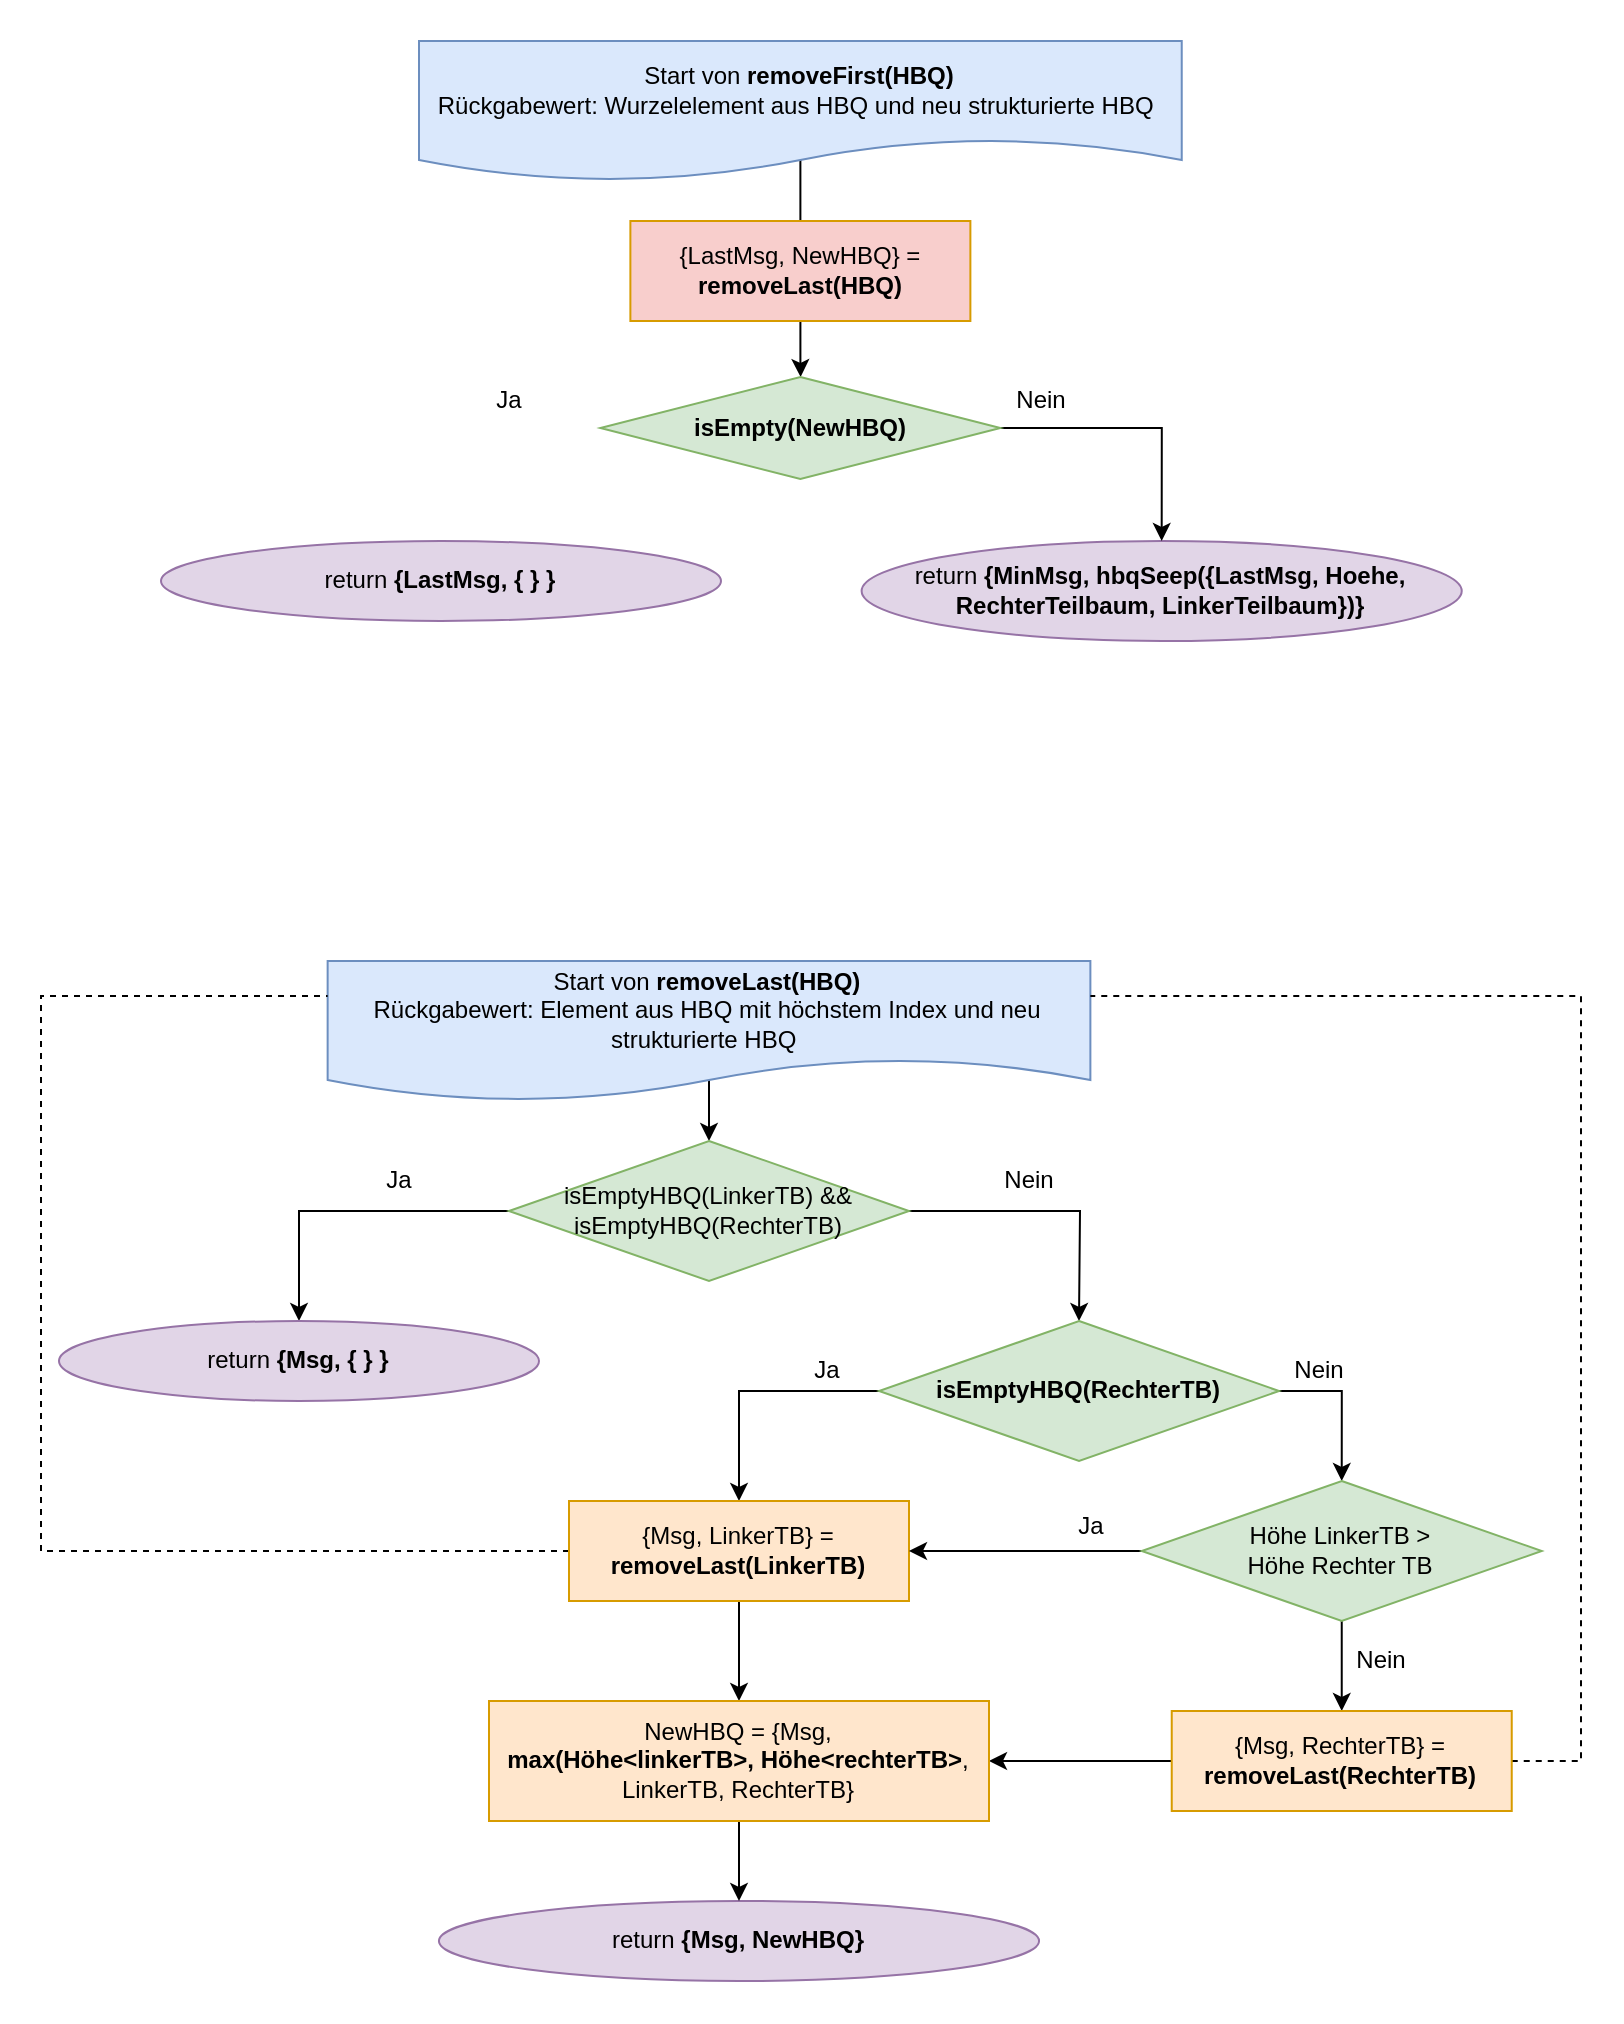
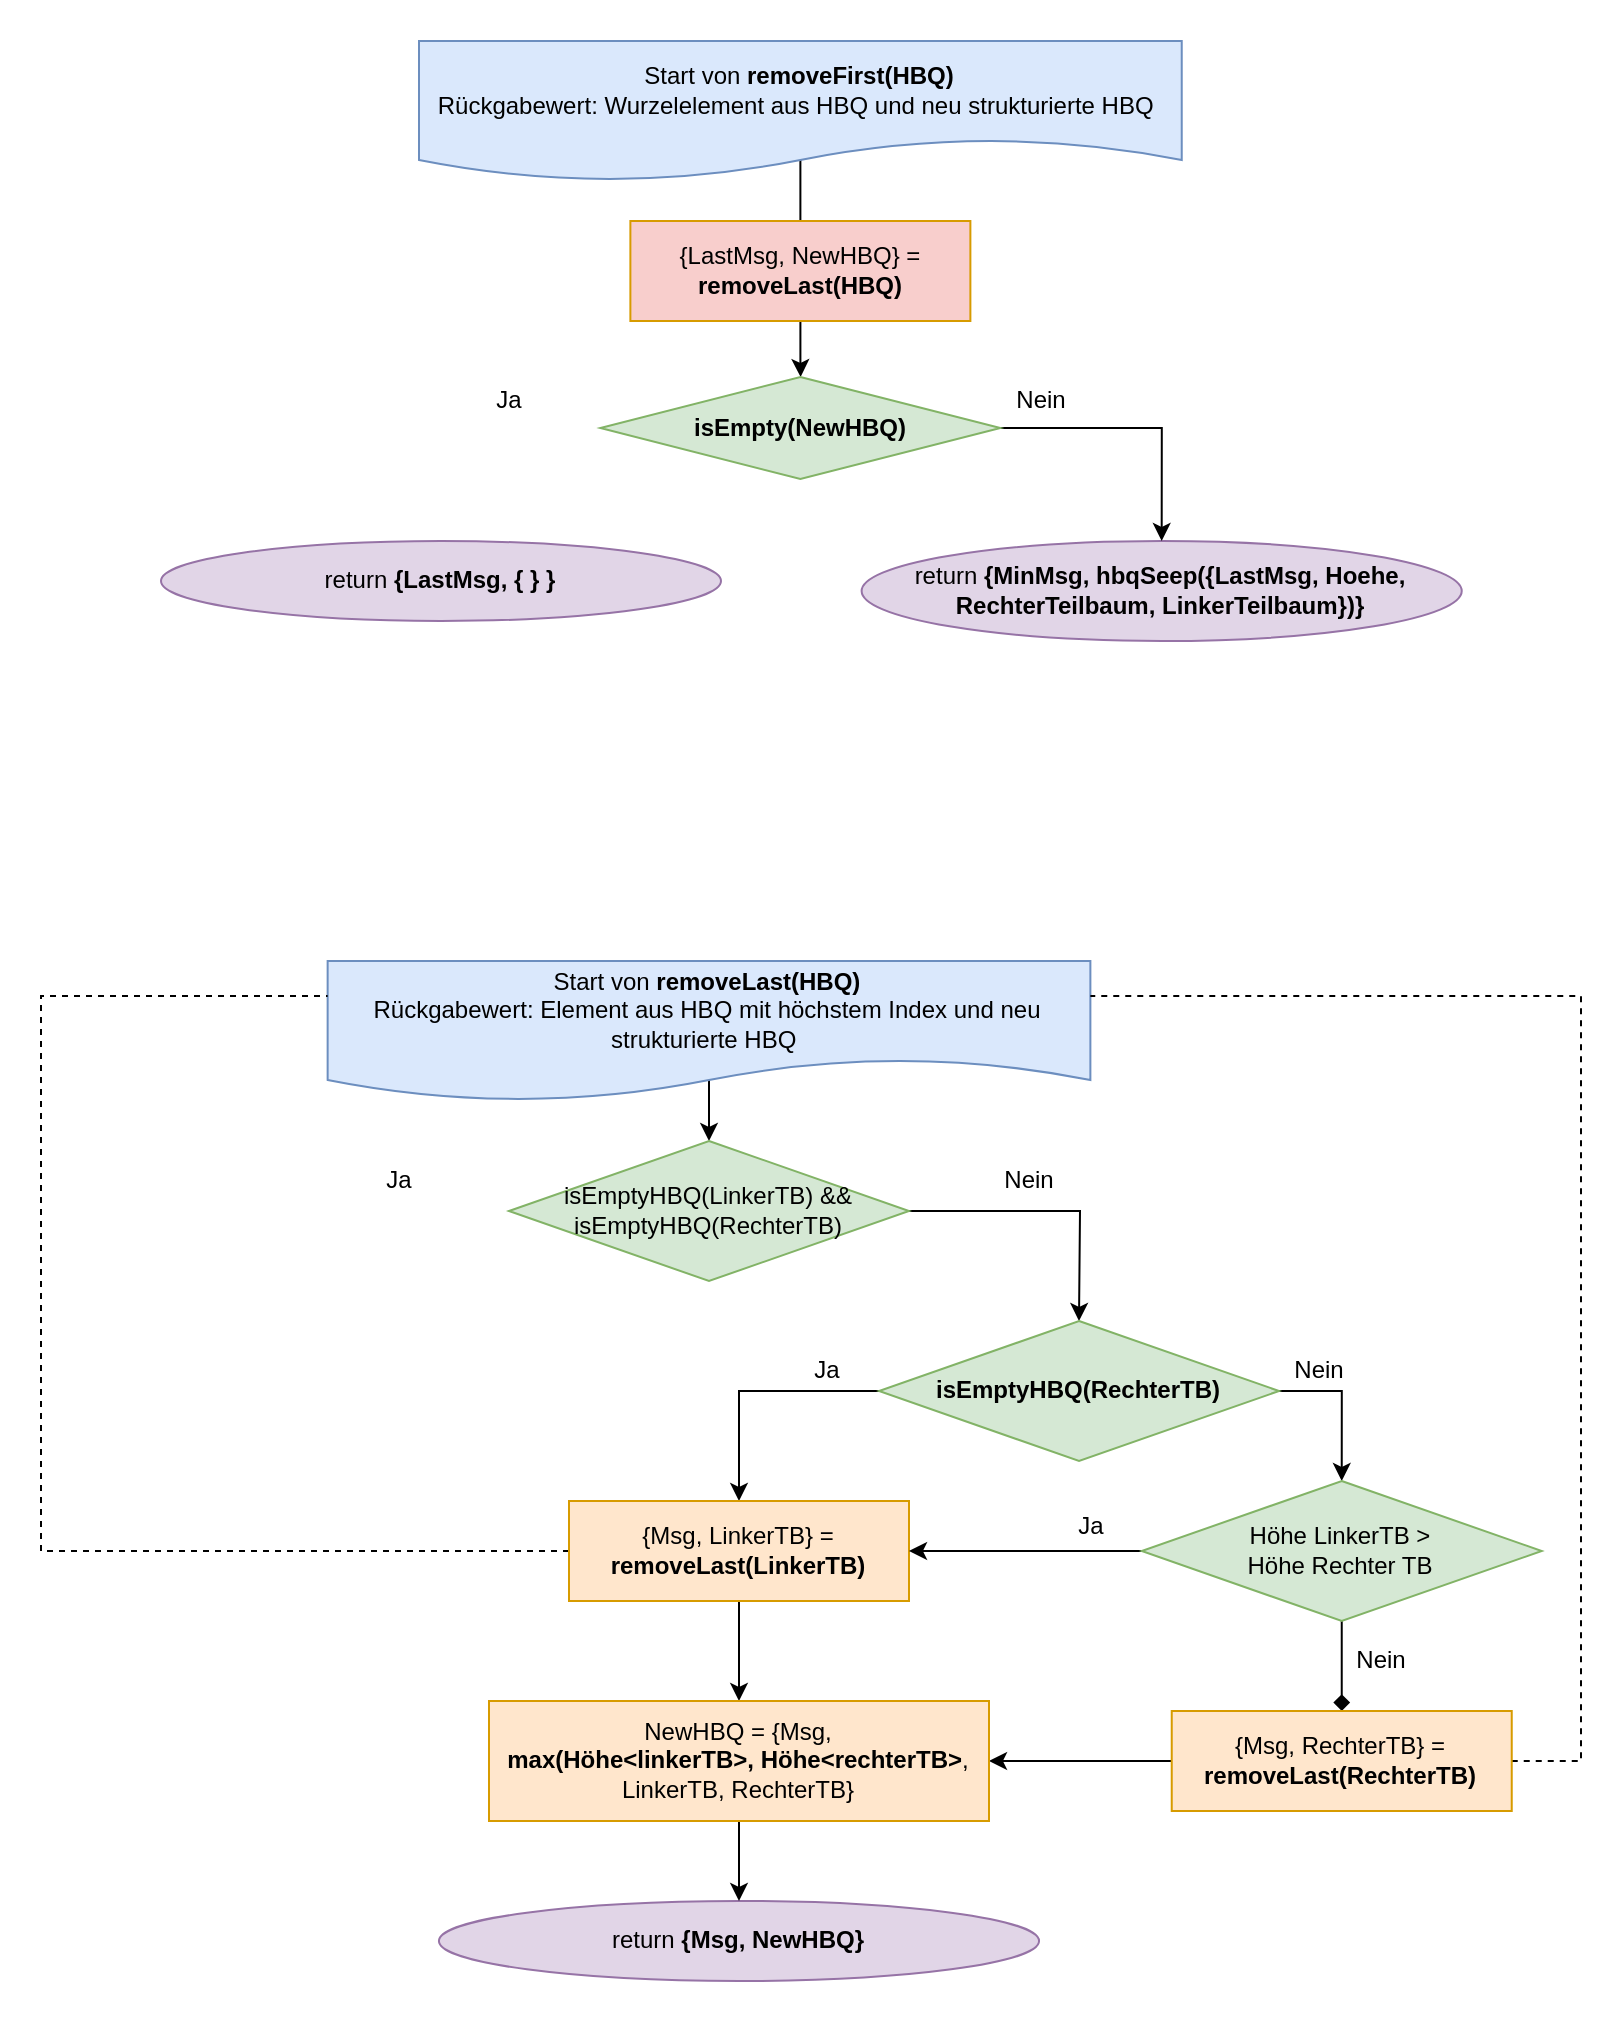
edge "isEmptyHBQ(LinkerTB) && isEmptyHBQ(RechterTB)" -> "return {Msg, { } }": removed
node "return {Msg, { } }": removed
edge "Höhe LinkerTB > Höhe Rechter TB" -> "{Msg, RechterTB} = removeLast(RechterTB)": arrowhead classic -> diamond
